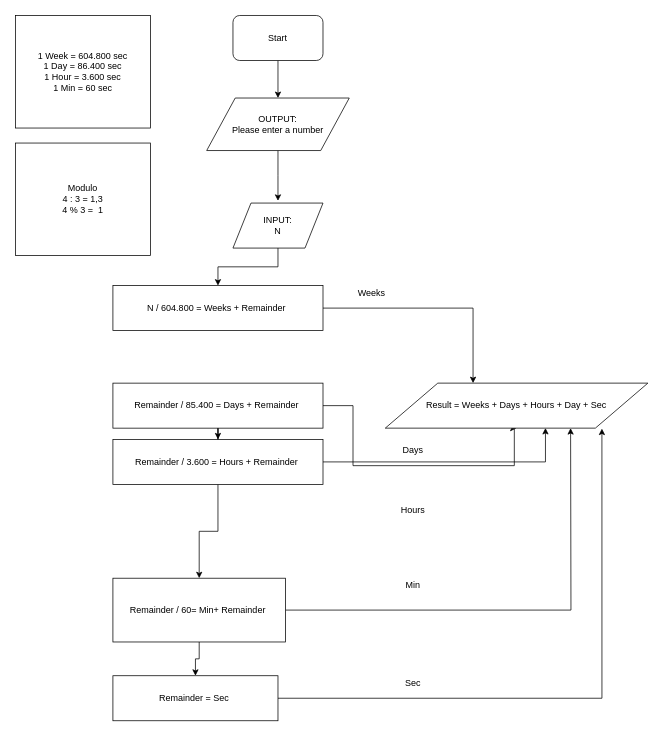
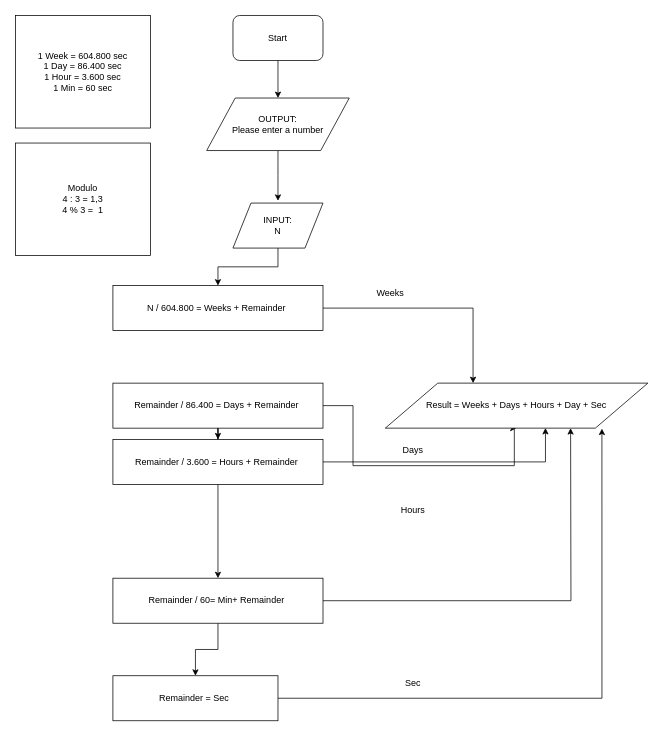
node "Weeks": moved (372, 293) -> (390, 293)
node "Remainder / 85.400 = Days + Remainder": label "Remainder / 85.400 = Days + Remainder" -> "Remainder / 86.400 = Days + Remainder"
node "Min": removed
node "Remainder / 60= Min+ Remainder": size 173x64 -> 210x45
